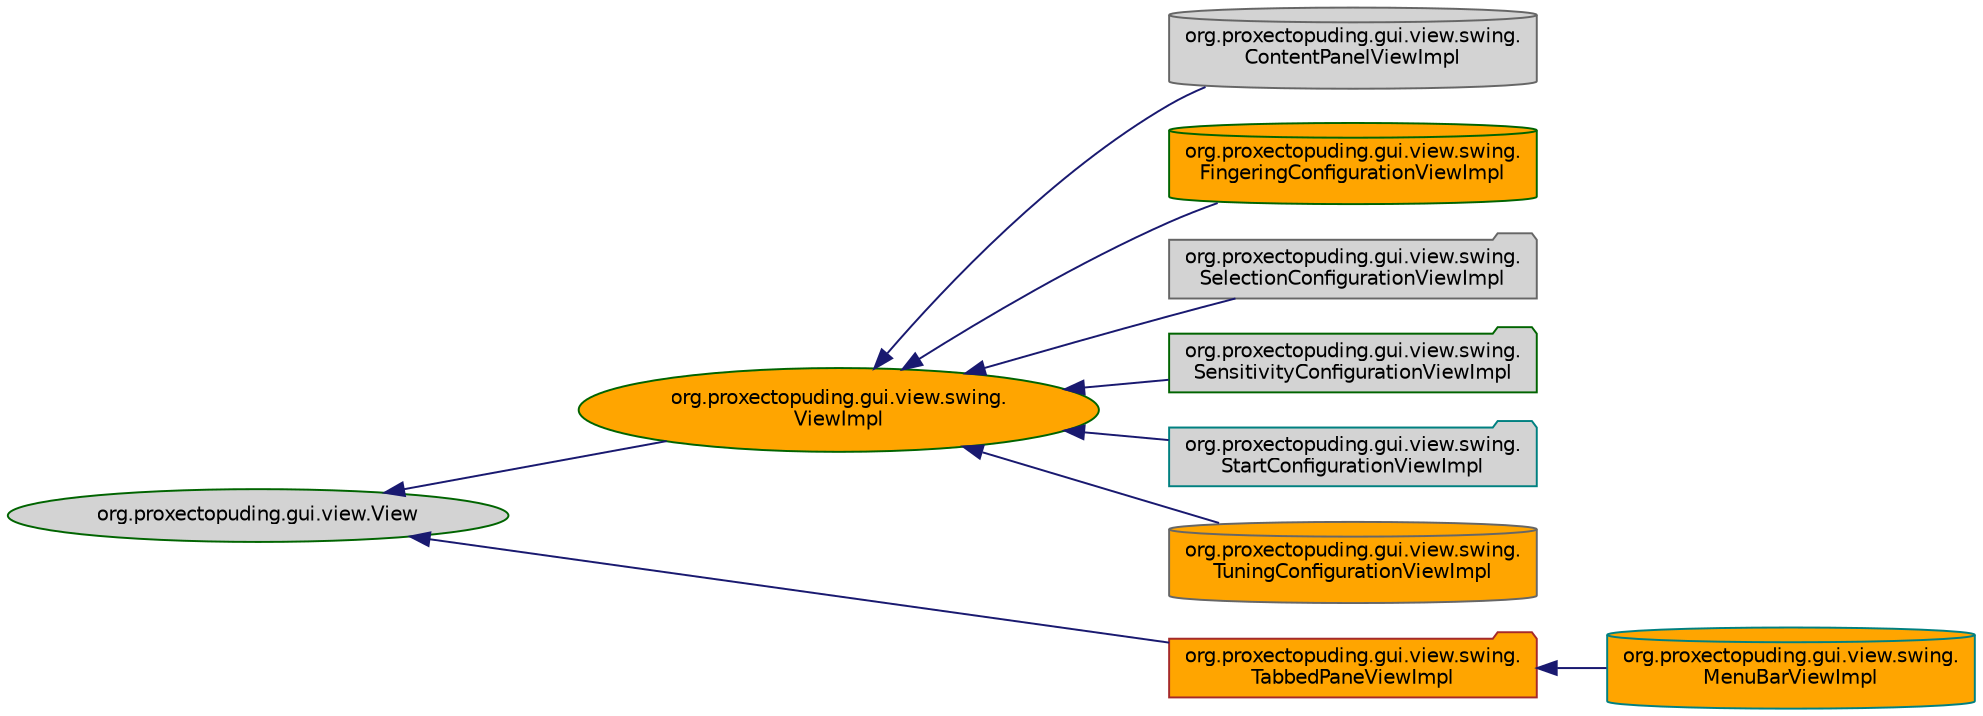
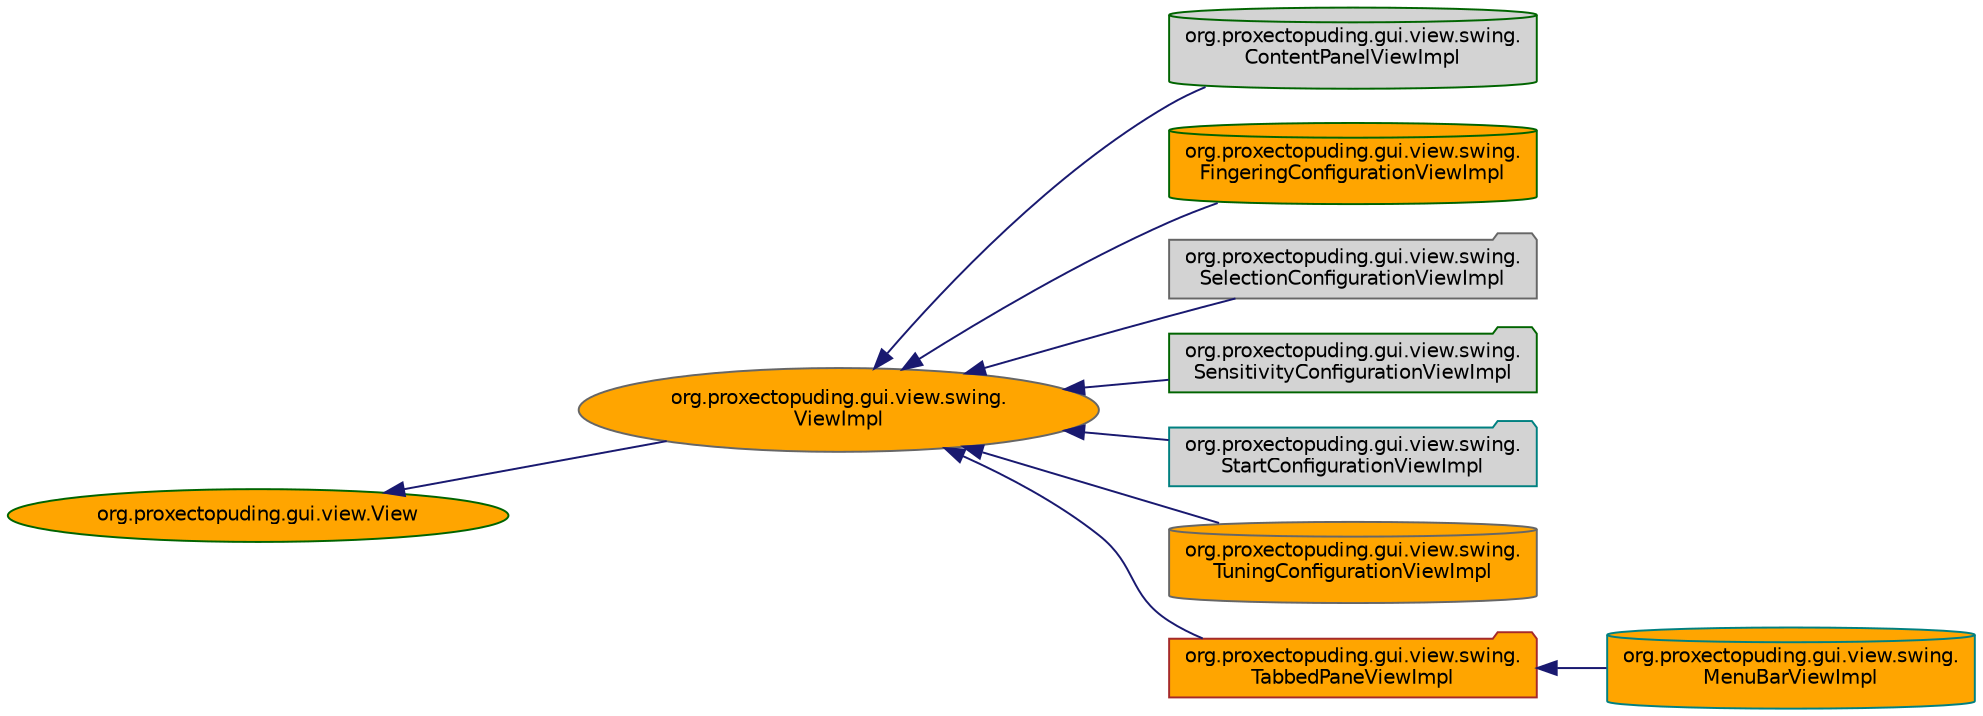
node "org.proxectopuding.gui.view.swing. ContentPanelViewImpl": color gray40 -> darkgreen
node "org.proxectopuding.gui.view.swing. ViewImpl": color darkgreen -> gray40
node "org.proxectopuding.gui.view.View": fillcolor lightgrey -> orange
edge "org.proxectopuding.gui.view.swing. TabbedPaneViewImpl" -> "org.proxectopuding.gui.view.View": now "org.proxectopuding.gui.view.swing. TabbedPaneViewImpl" -> "org.proxectopuding.gui.view.swing. ViewImpl"
